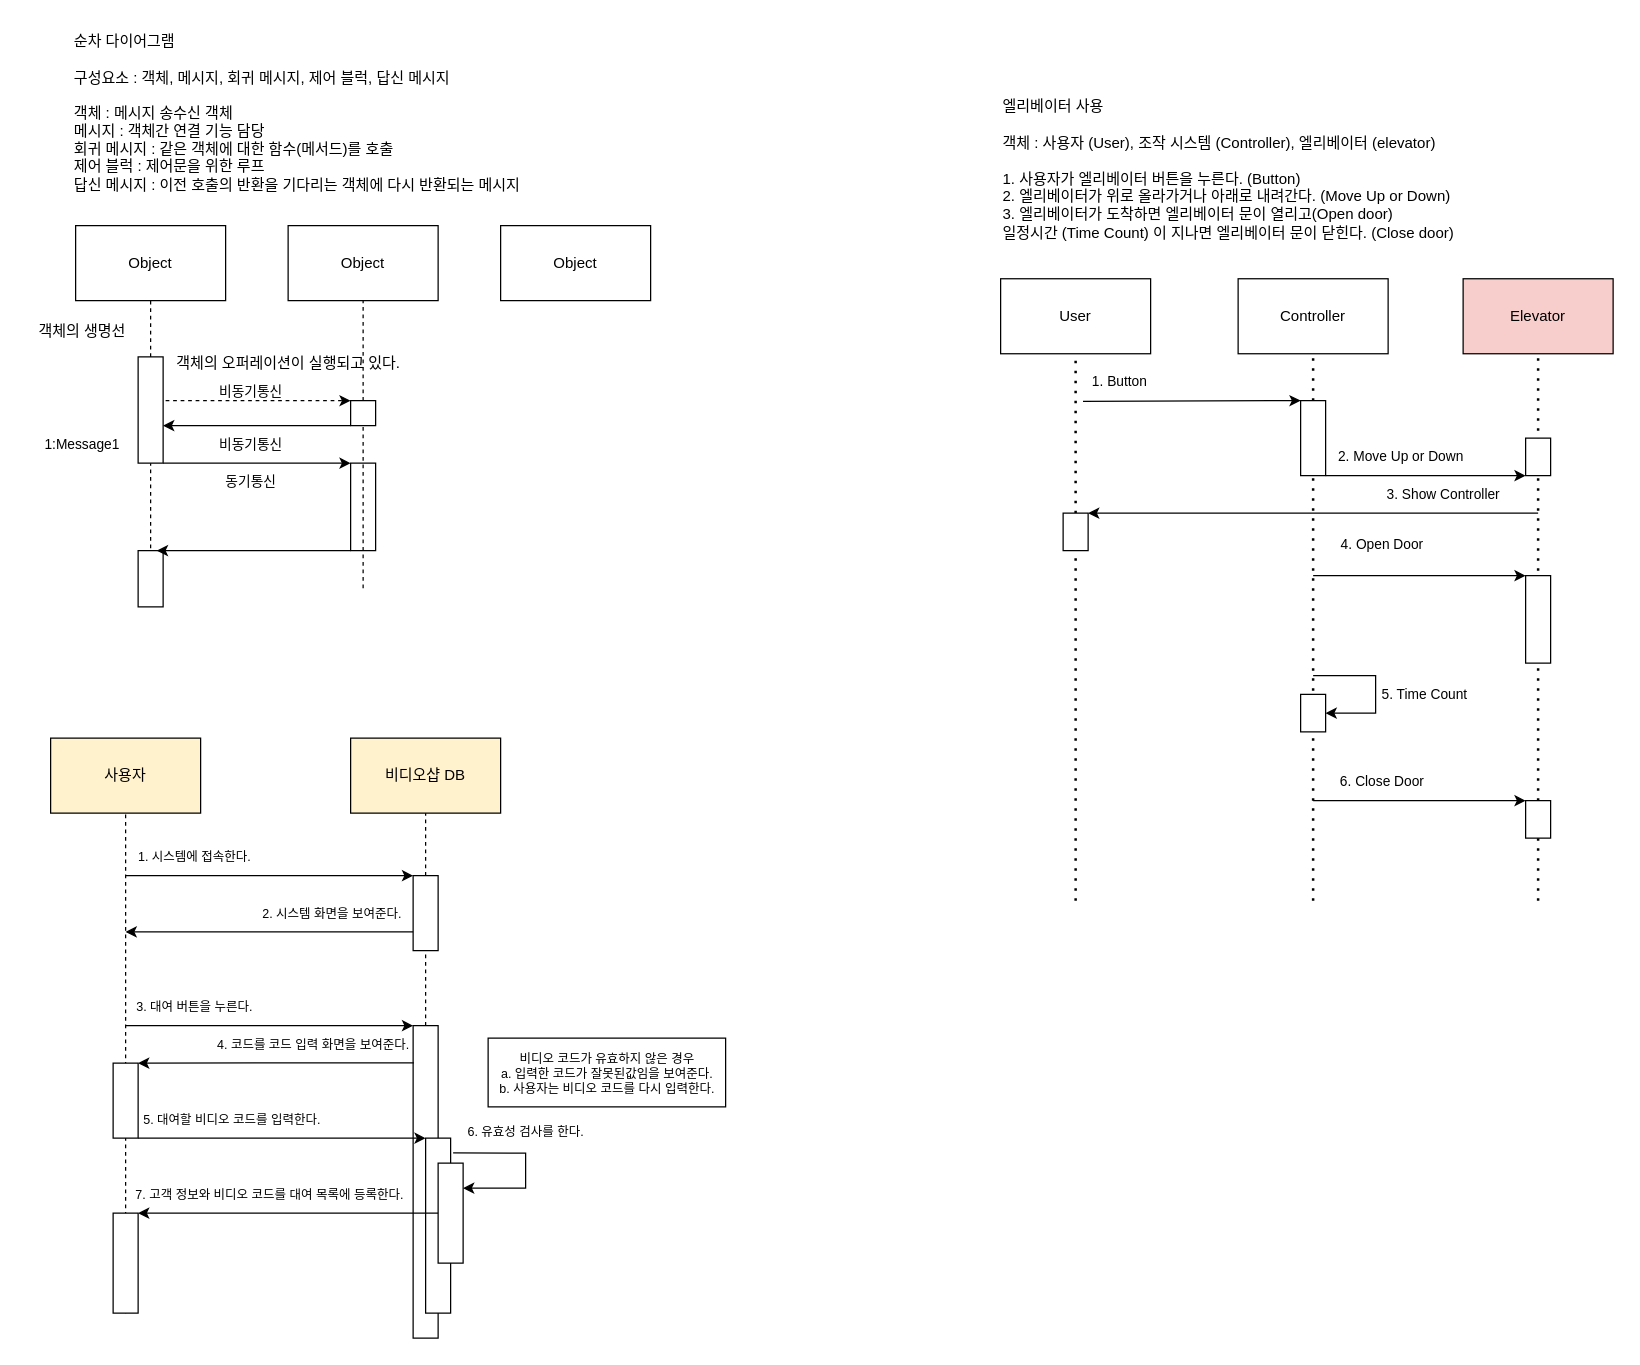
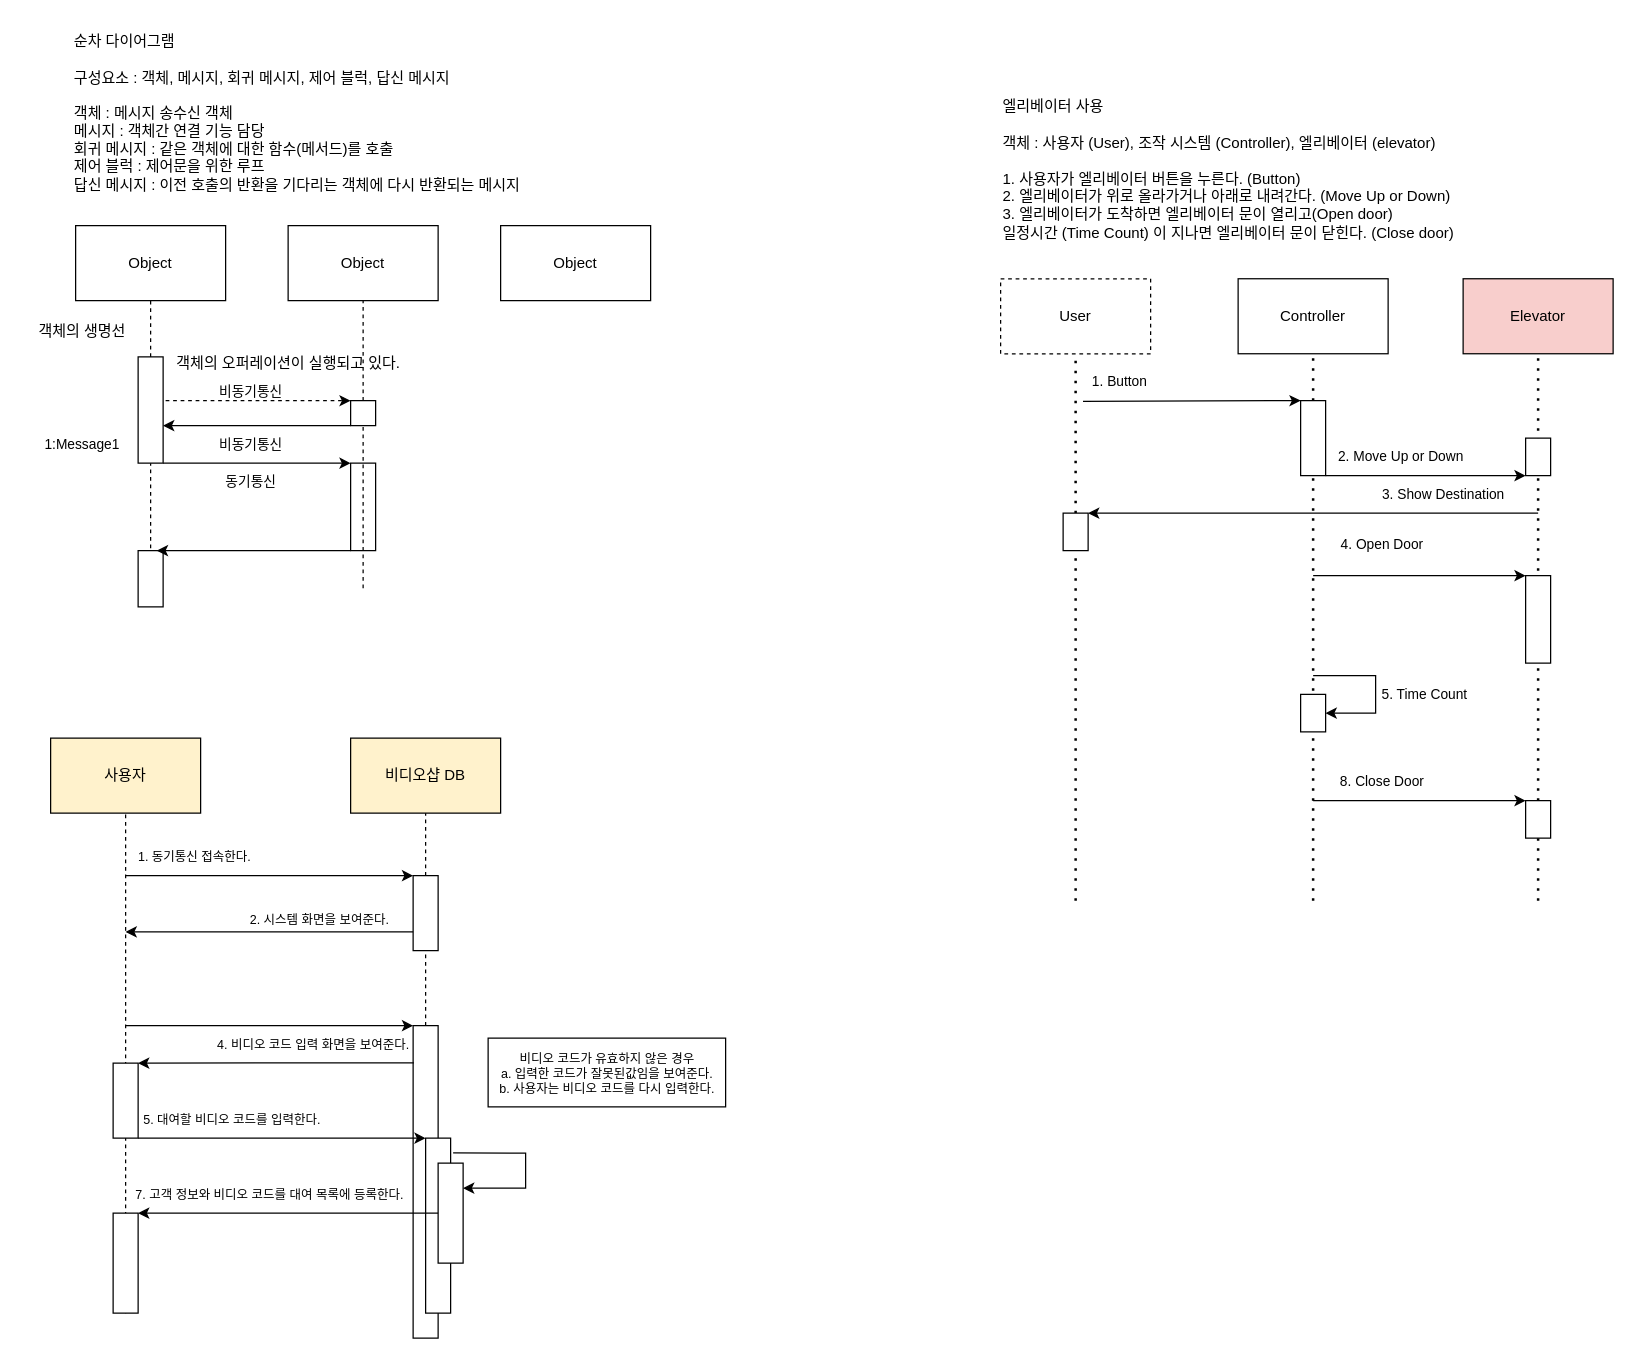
node "User": style solid -> dashed
node "3. Show Controller": label "3. Show Controller" -> "3. Show Destination"
node "6. Close Door": label "6. Close Door" -> "8. Close Door"
node "1. 시스템에 접속한다.": label "1. 시스템에 접속한다." -> "1. 동기통신 접속한다."
node "2. 시스템 화면을 보여준다.": moved (332, 913) -> (319, 919)
node "3. 대여 버튼을 누른다.": removed
node "4. 코드를 코드 입력 화면을 보여준다.": label "4. 코드를 코드 입력 화면을 보여준다." -> "4. 비디오 코드 입력 화면을 보여준다."
node "6. 유효성 검사를 한다.": removed
